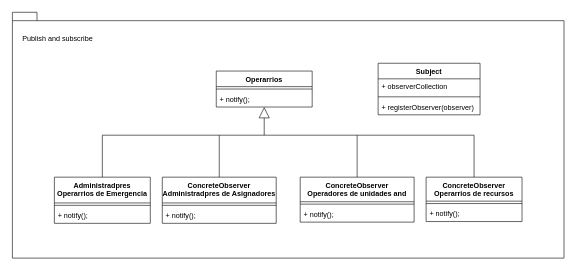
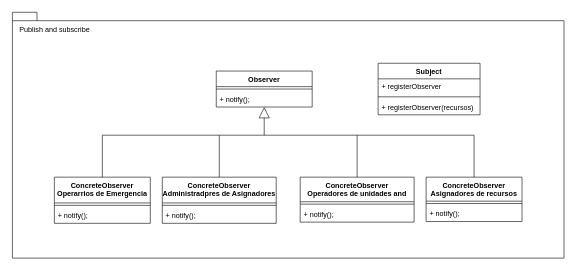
node "Publish and subscribe": moved (63, 39) -> (60, 30)
node "Operarrios": label "Operarrios" -> "Observer"
node "+ observerCollection": label "+ observerCollection" -> "+ registerObserver"
node "+ registerObserver(observer)": label "+ registerObserver(observer)" -> "+ registerObserver(recursos)"
node "Administradpres Operarrios de Emergencia": label "Administradpres Operarrios de Emergencia" -> "ConcreteObserver Operarrios de Emergencia"
node "ConcreteObserver Operarrios de recursos": label "ConcreteObserver Operarrios de recursos" -> "ConcreteObserver Asignadores de recursos"
